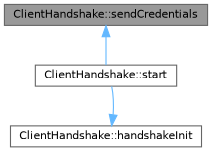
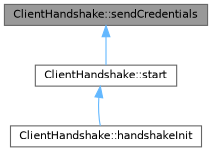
edge "ClientHandshake::start" -> "ClientHandshake::handshakeInit": reversed
